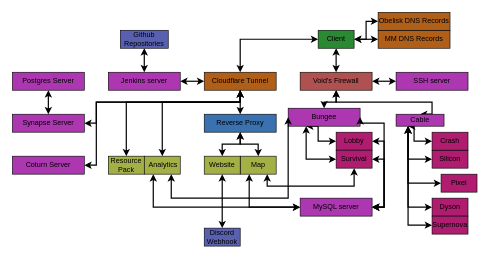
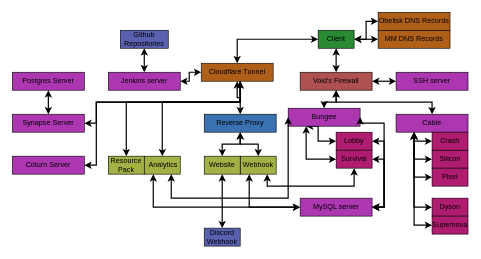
node "Cloudflare Tunnel": moved (240, 81) -> (237, 72)
node "Cable": size 48x12 -> 72x18
node "Map": label "Map" -> "Webhook"
node "Pixel": moved (459, 183) -> (450, 177)
